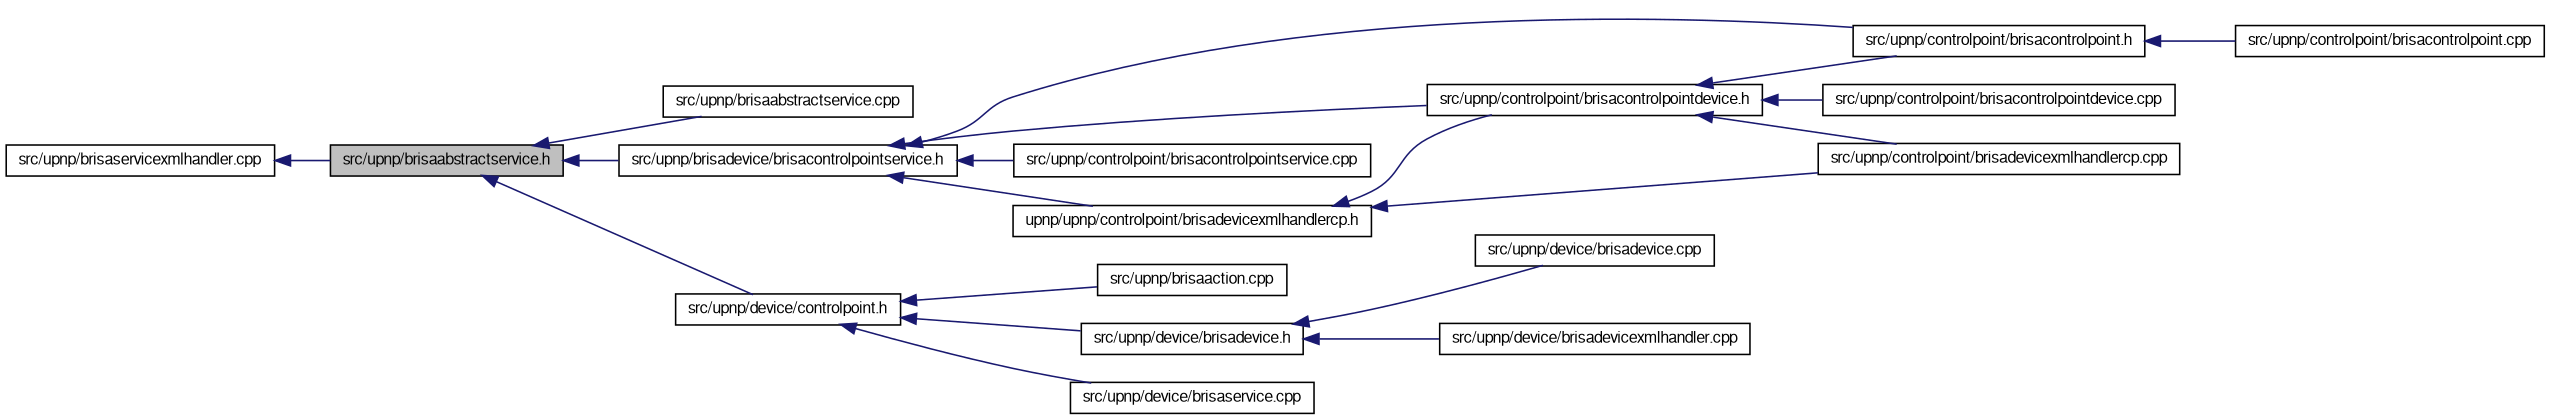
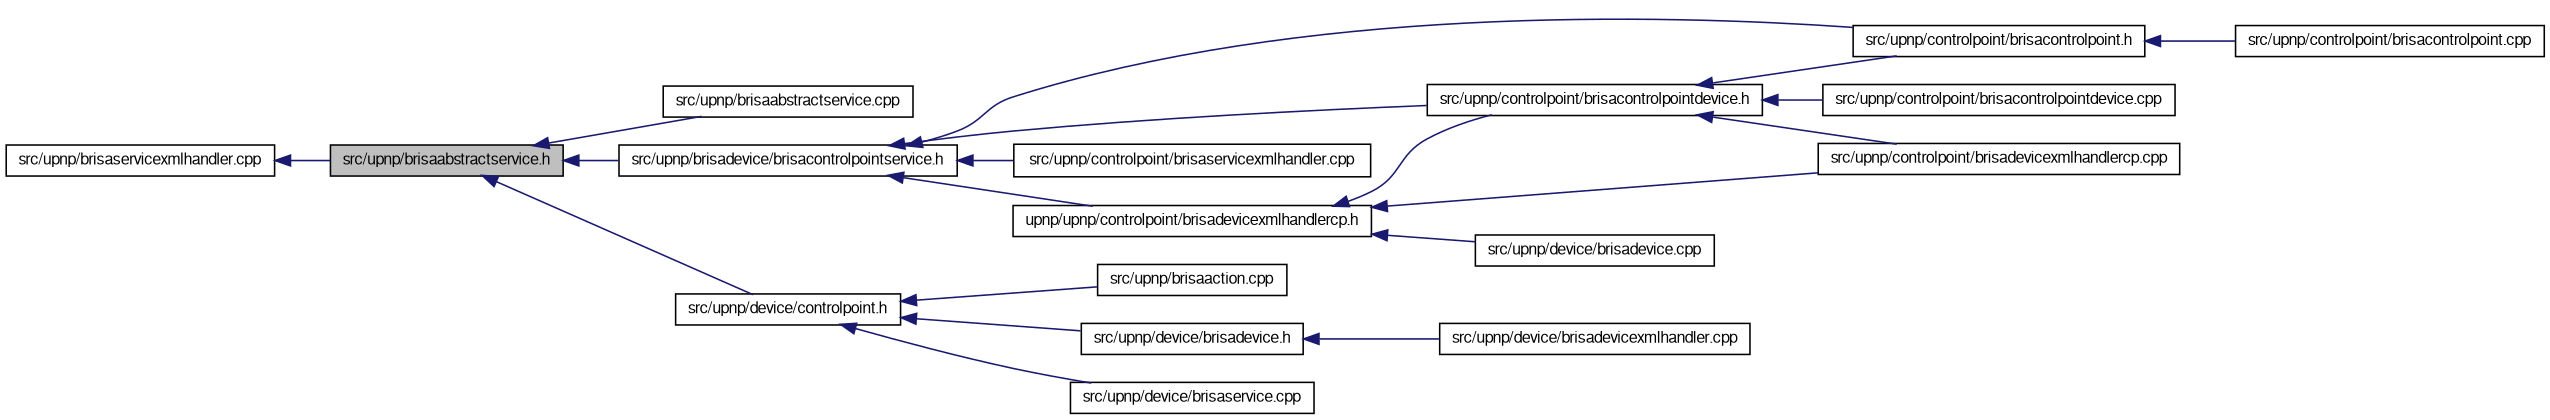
node "src/upnp/controlpoint/brisacontrolpointservice.cpp": label "src/upnp/controlpoint/brisacontrolpointservice.cpp" -> "src/upnp/controlpoint/brisaservicexmlhandler.cpp"
edge "src/upnp/device/brisadevice.cpp" -> "src/upnp/device/brisadevice.h": now "src/upnp/device/brisadevice.cpp" -> "upnp/upnp/controlpoint/brisadevicexmlhandlercp.h"
